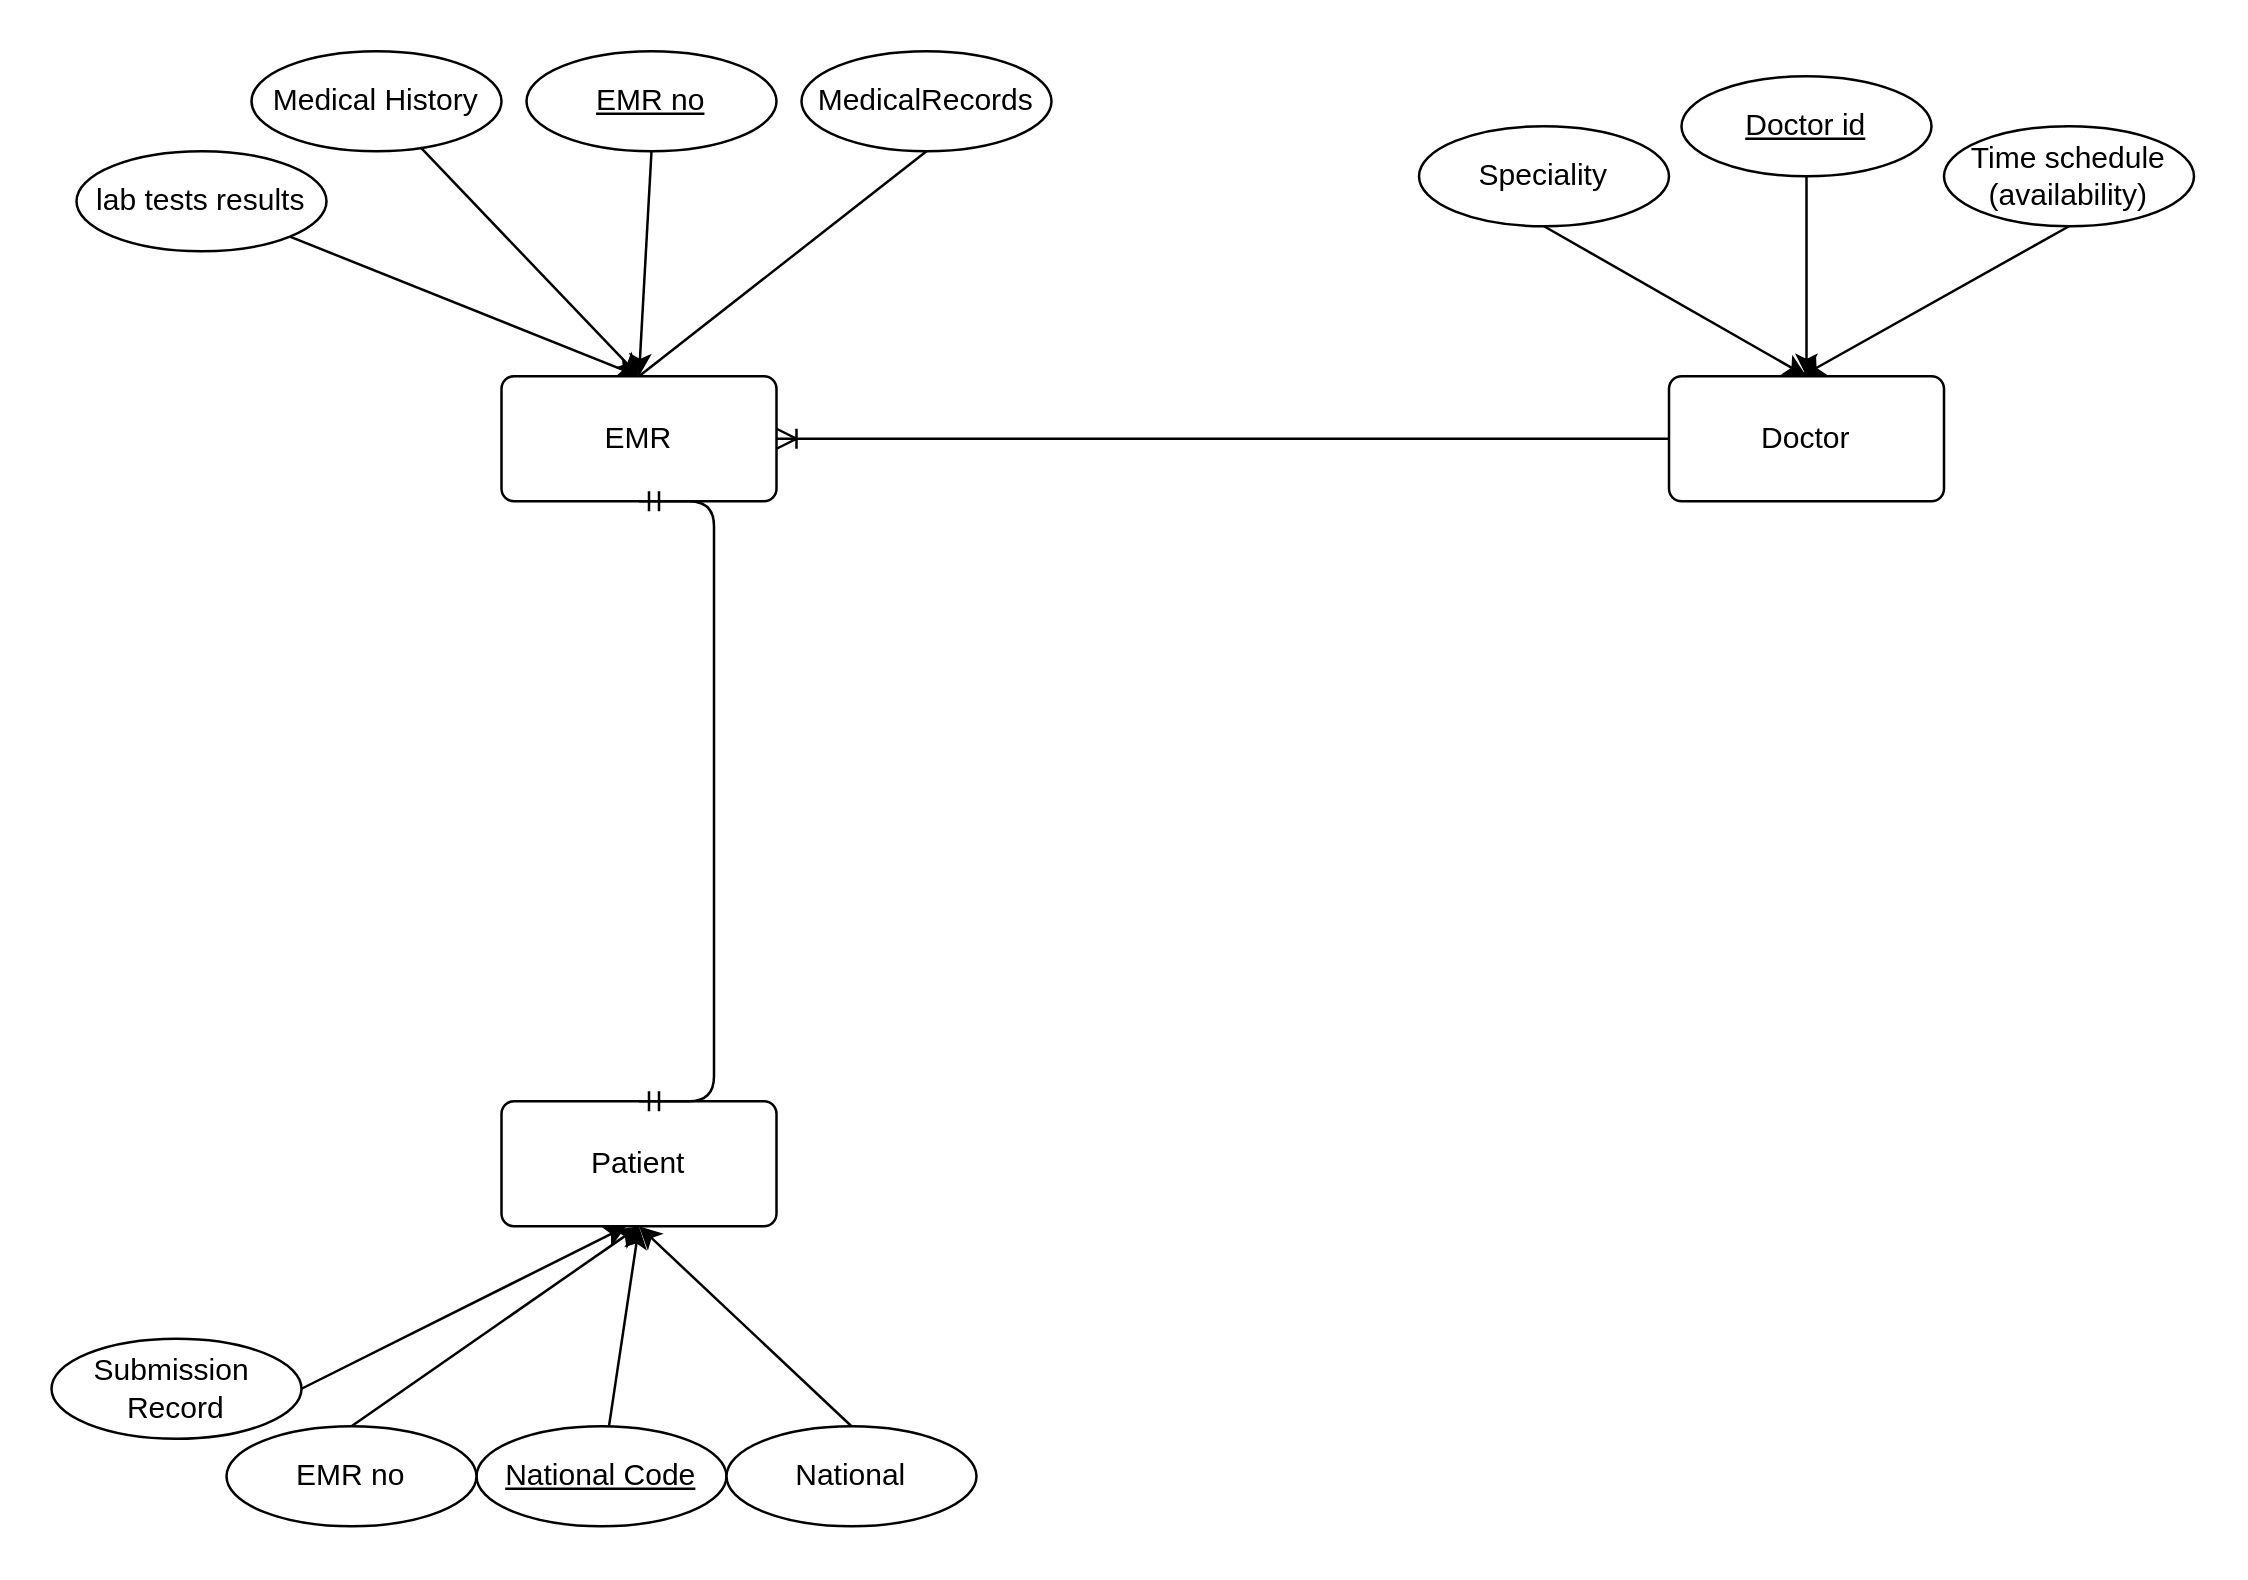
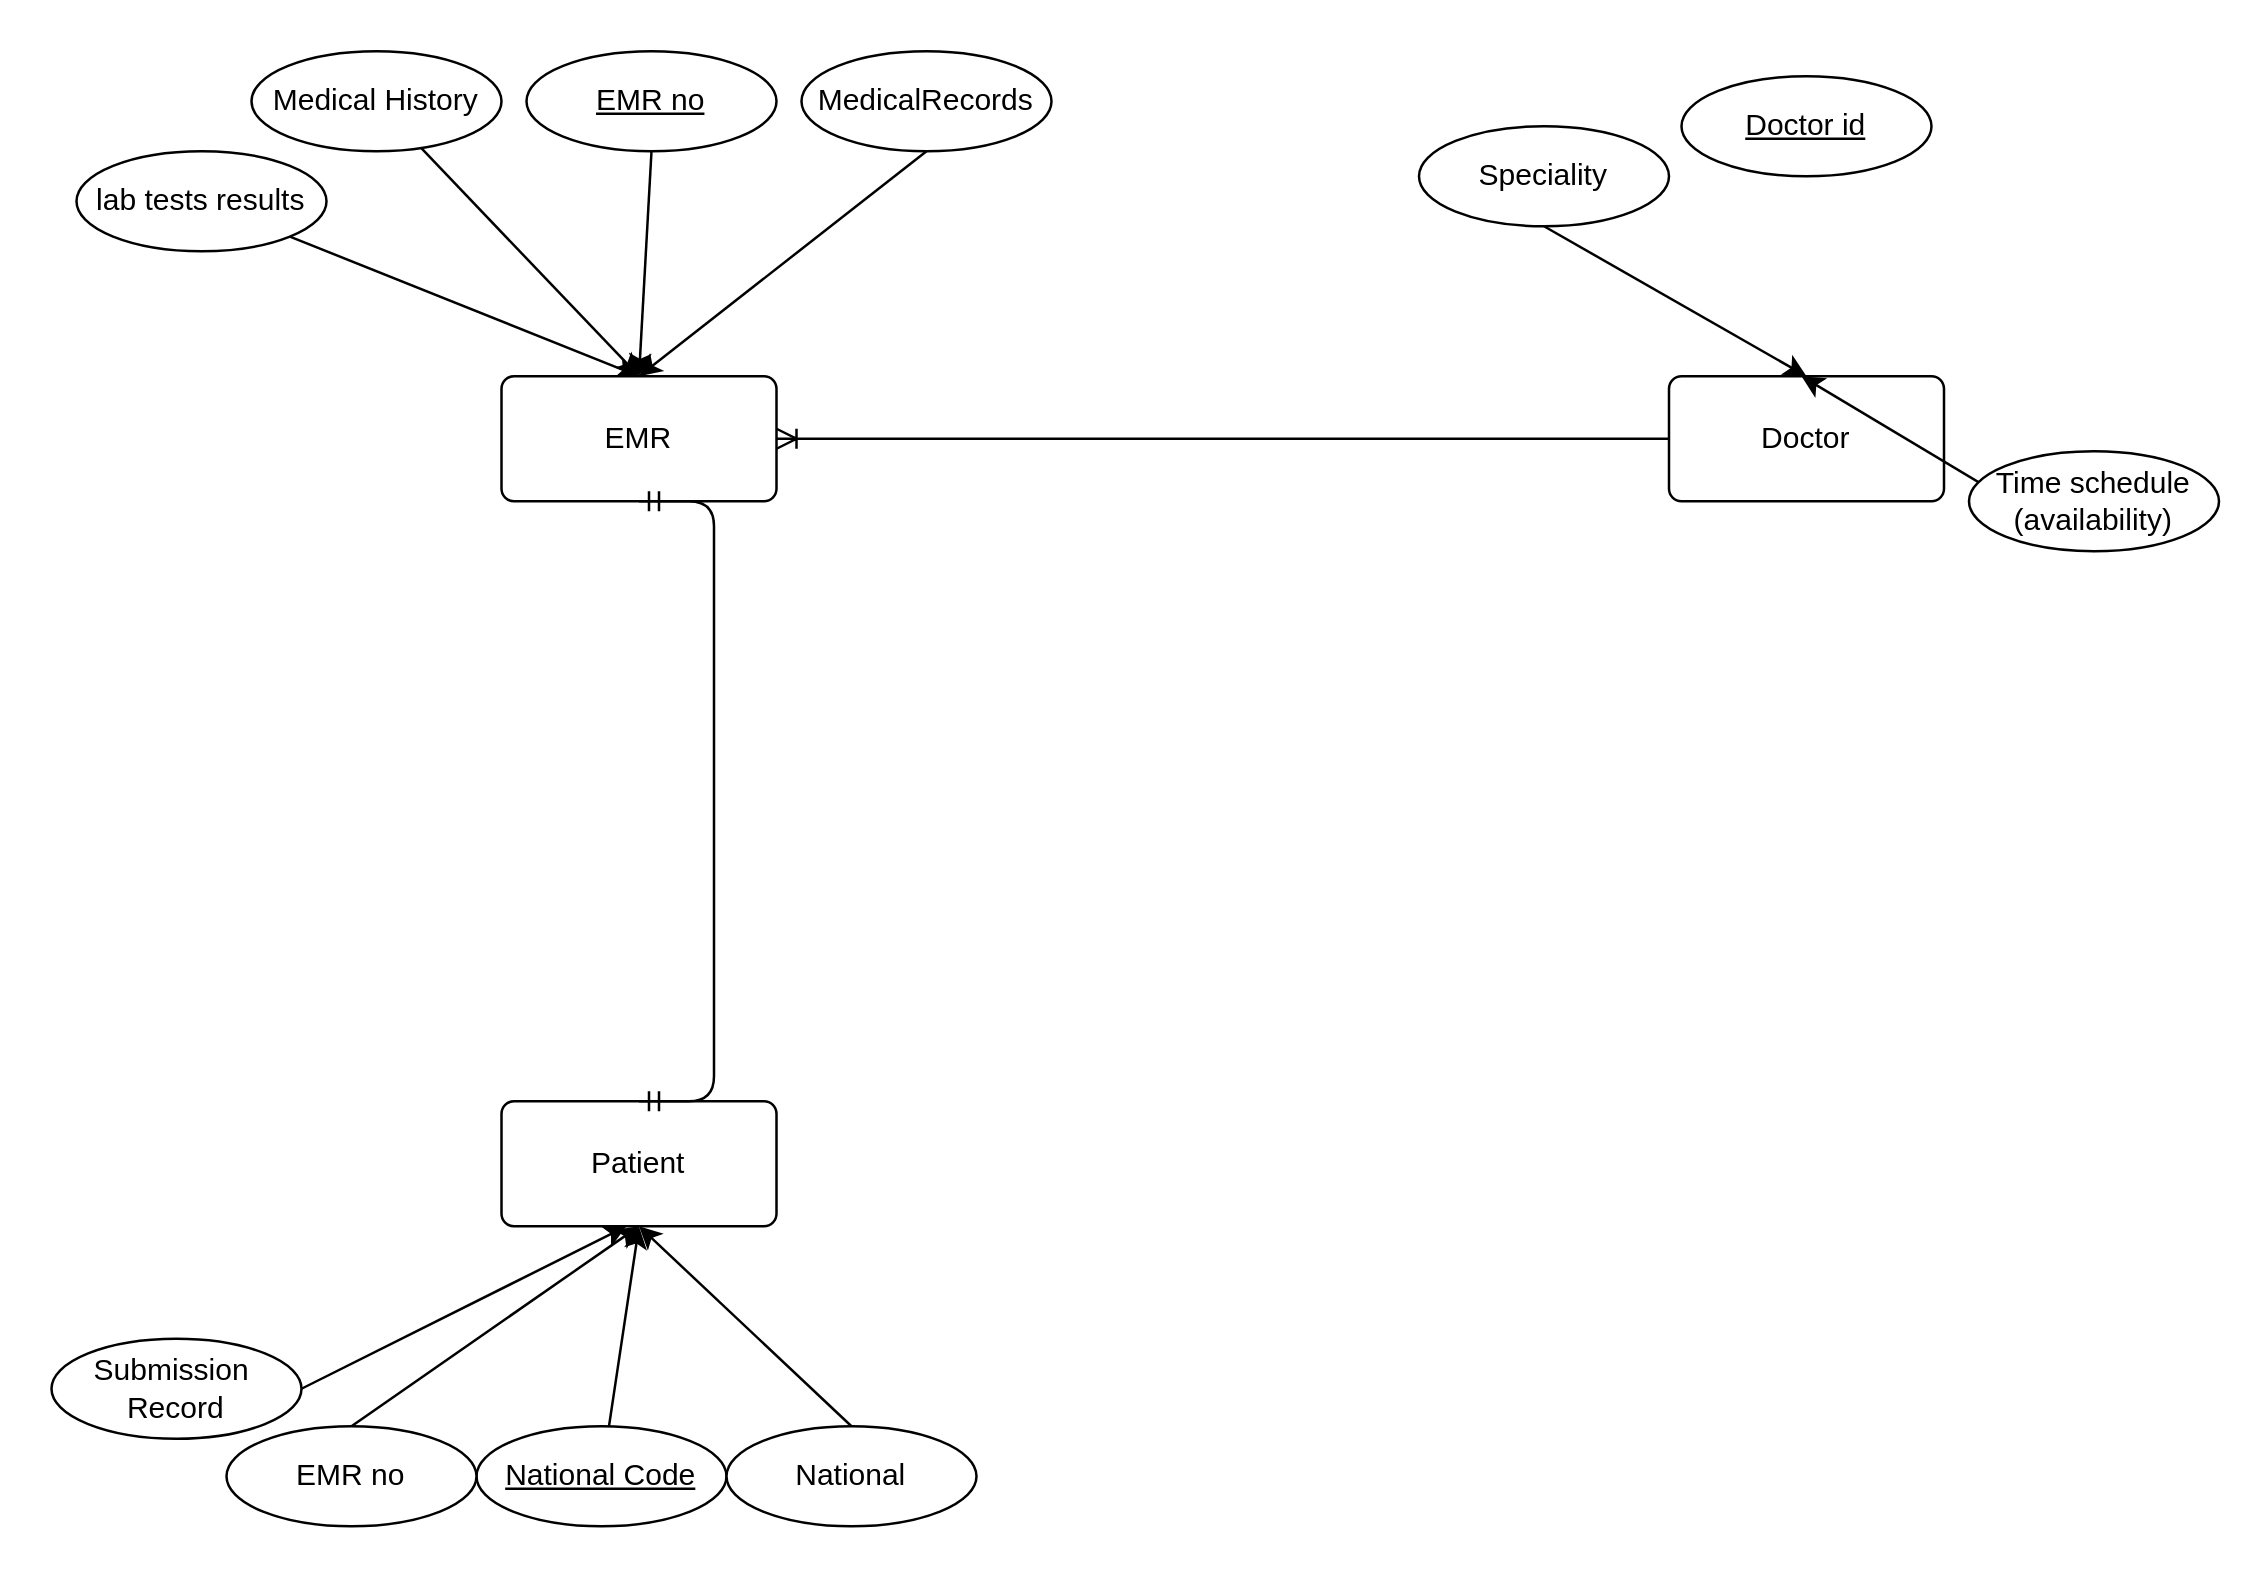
node "Time schedule (availability)": moved (2069, 176) -> (2094, 501)
edge "Doctor id" -> "Doctor": removed
edge "MedicalRecords" -- "EMR": arrowhead none -> classic
